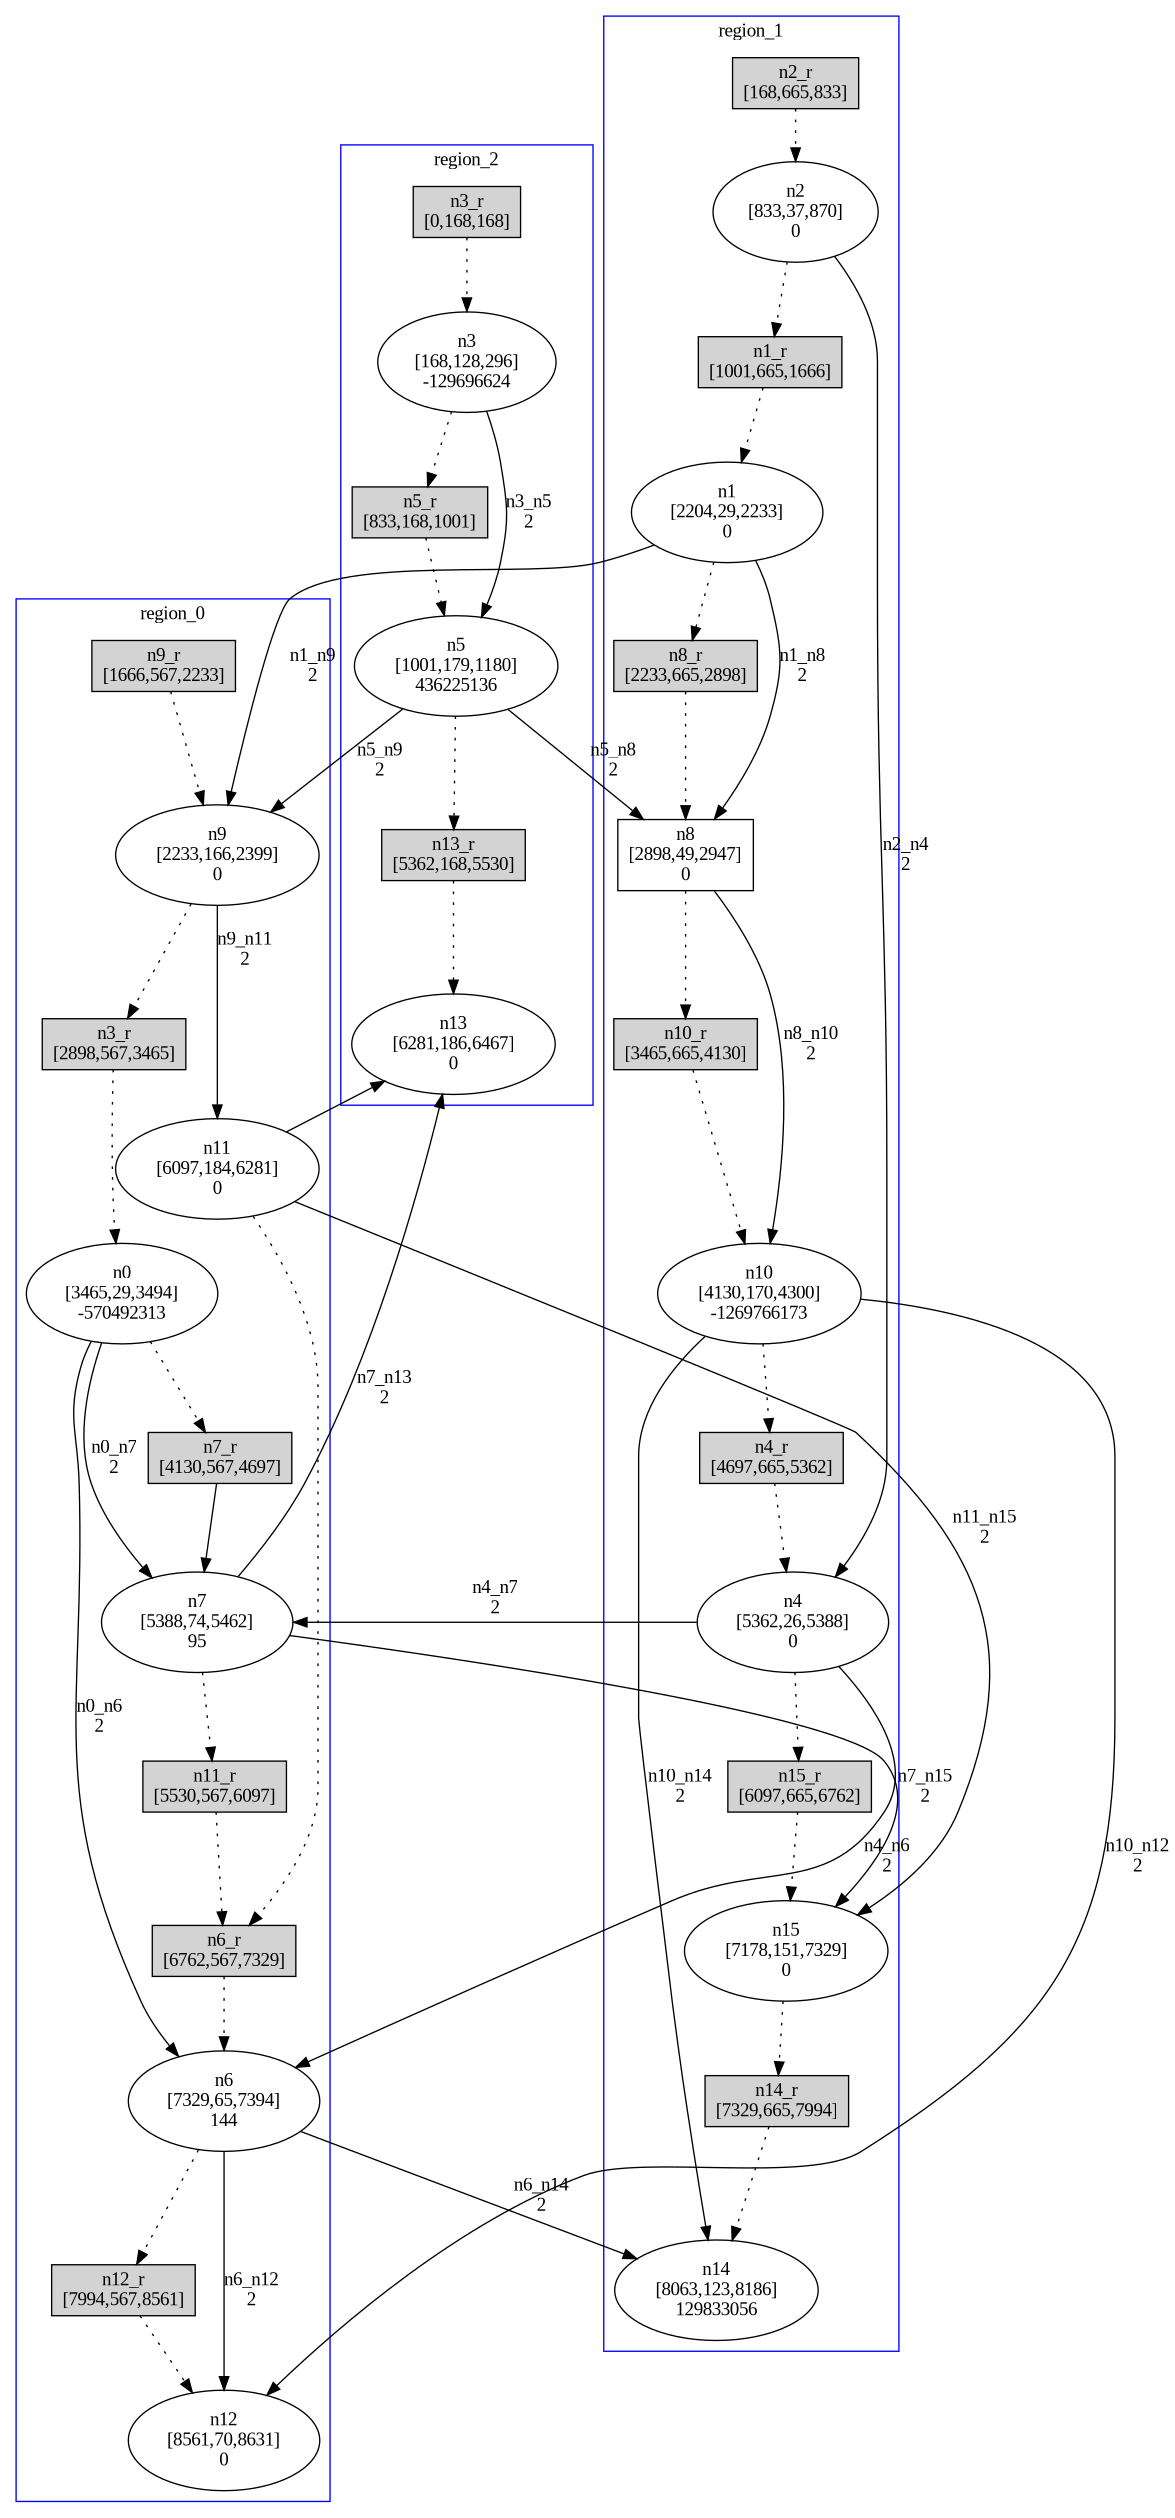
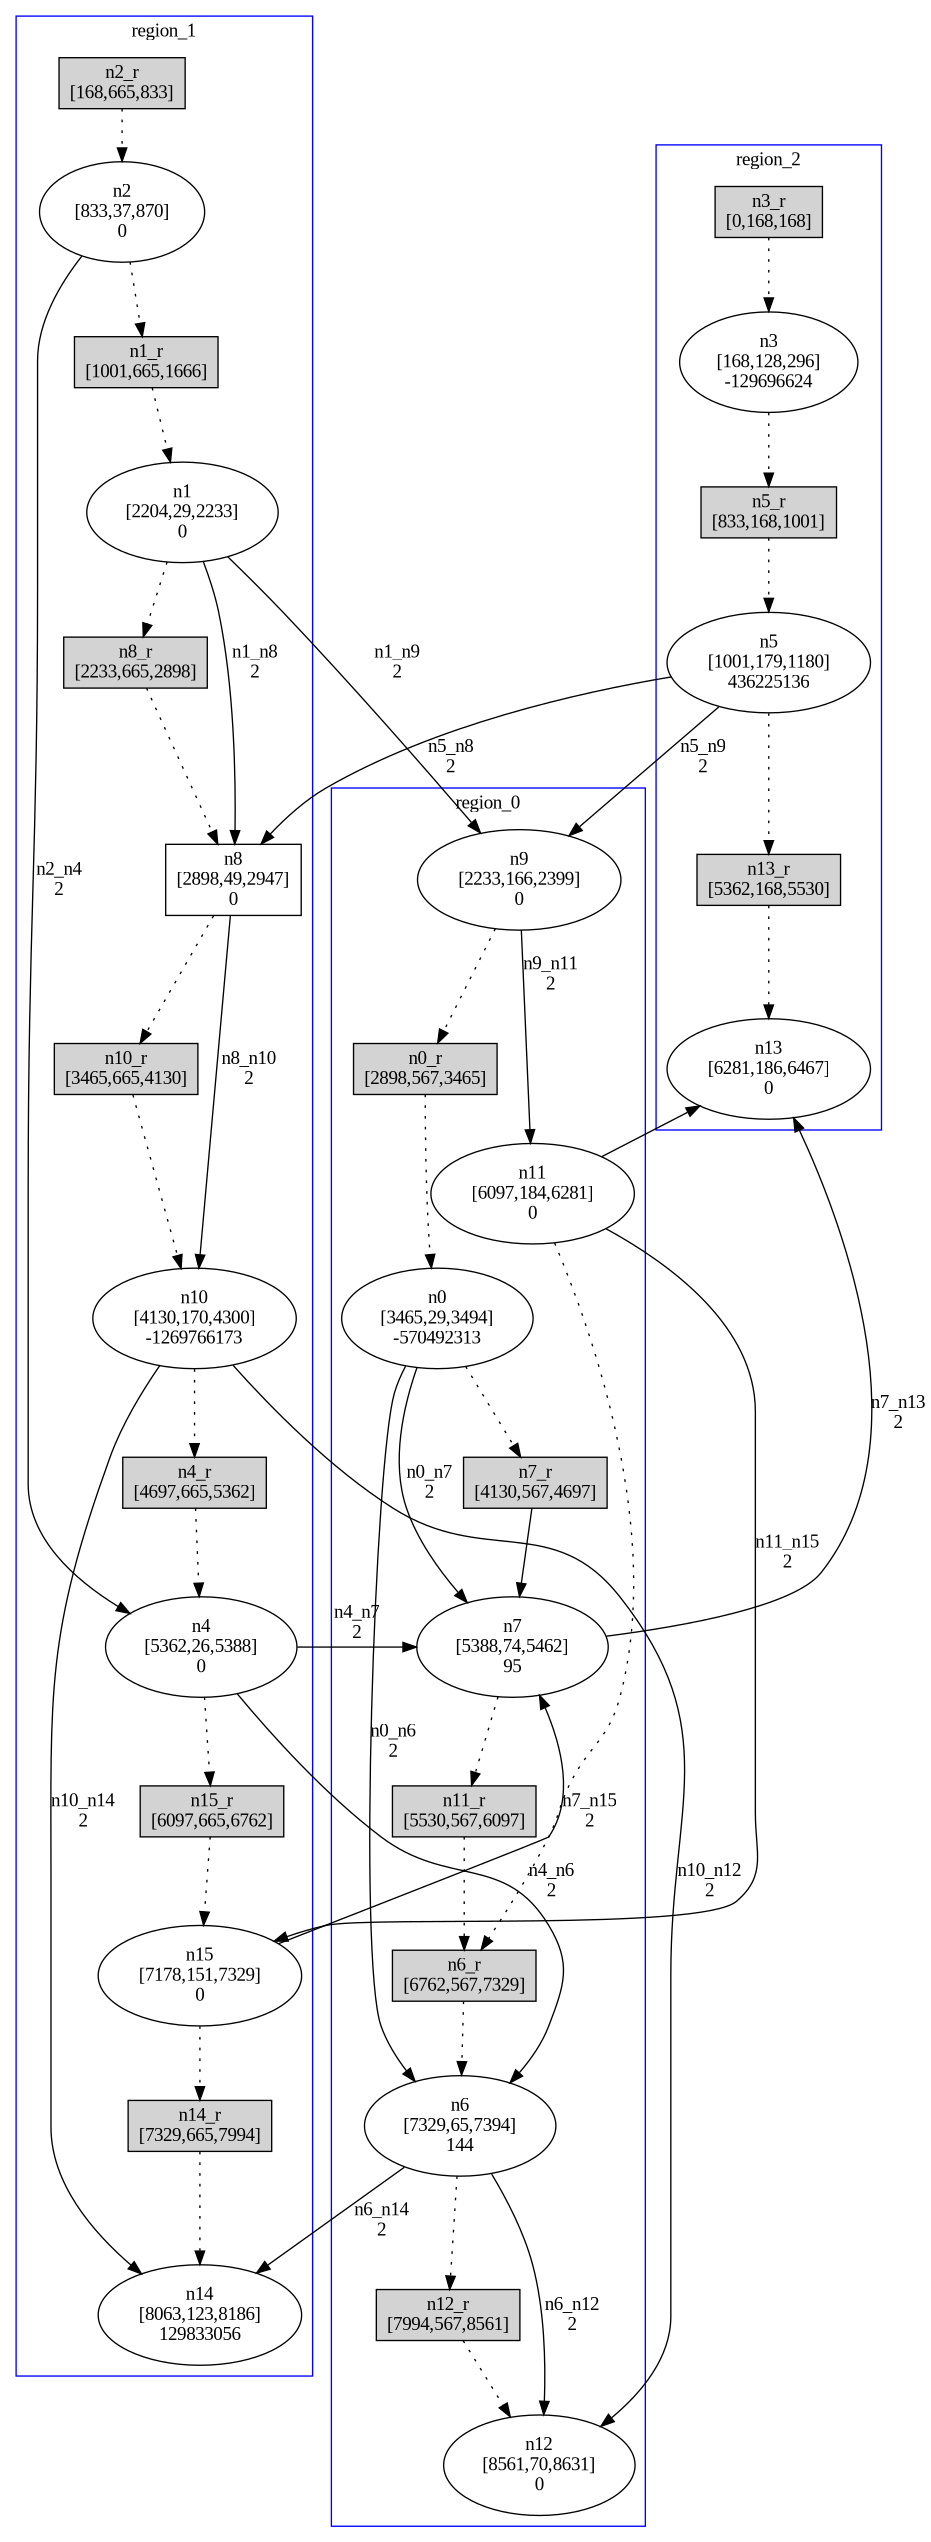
edge "n3 [168,128,296] -129696624" -> "n5 [1001,179,1180] 436225136": removed, label "n3_n5 2"
node "n9_r [1666,567,2233]": removed
node "n3_r [2898,567,3465]": label "n3_r [2898,567,3465]" -> "n0_r [2898,567,3465]"
edge "n7 [5388,74,5462] 95" -> "n15 [7178,151,7329] 0": reversed
